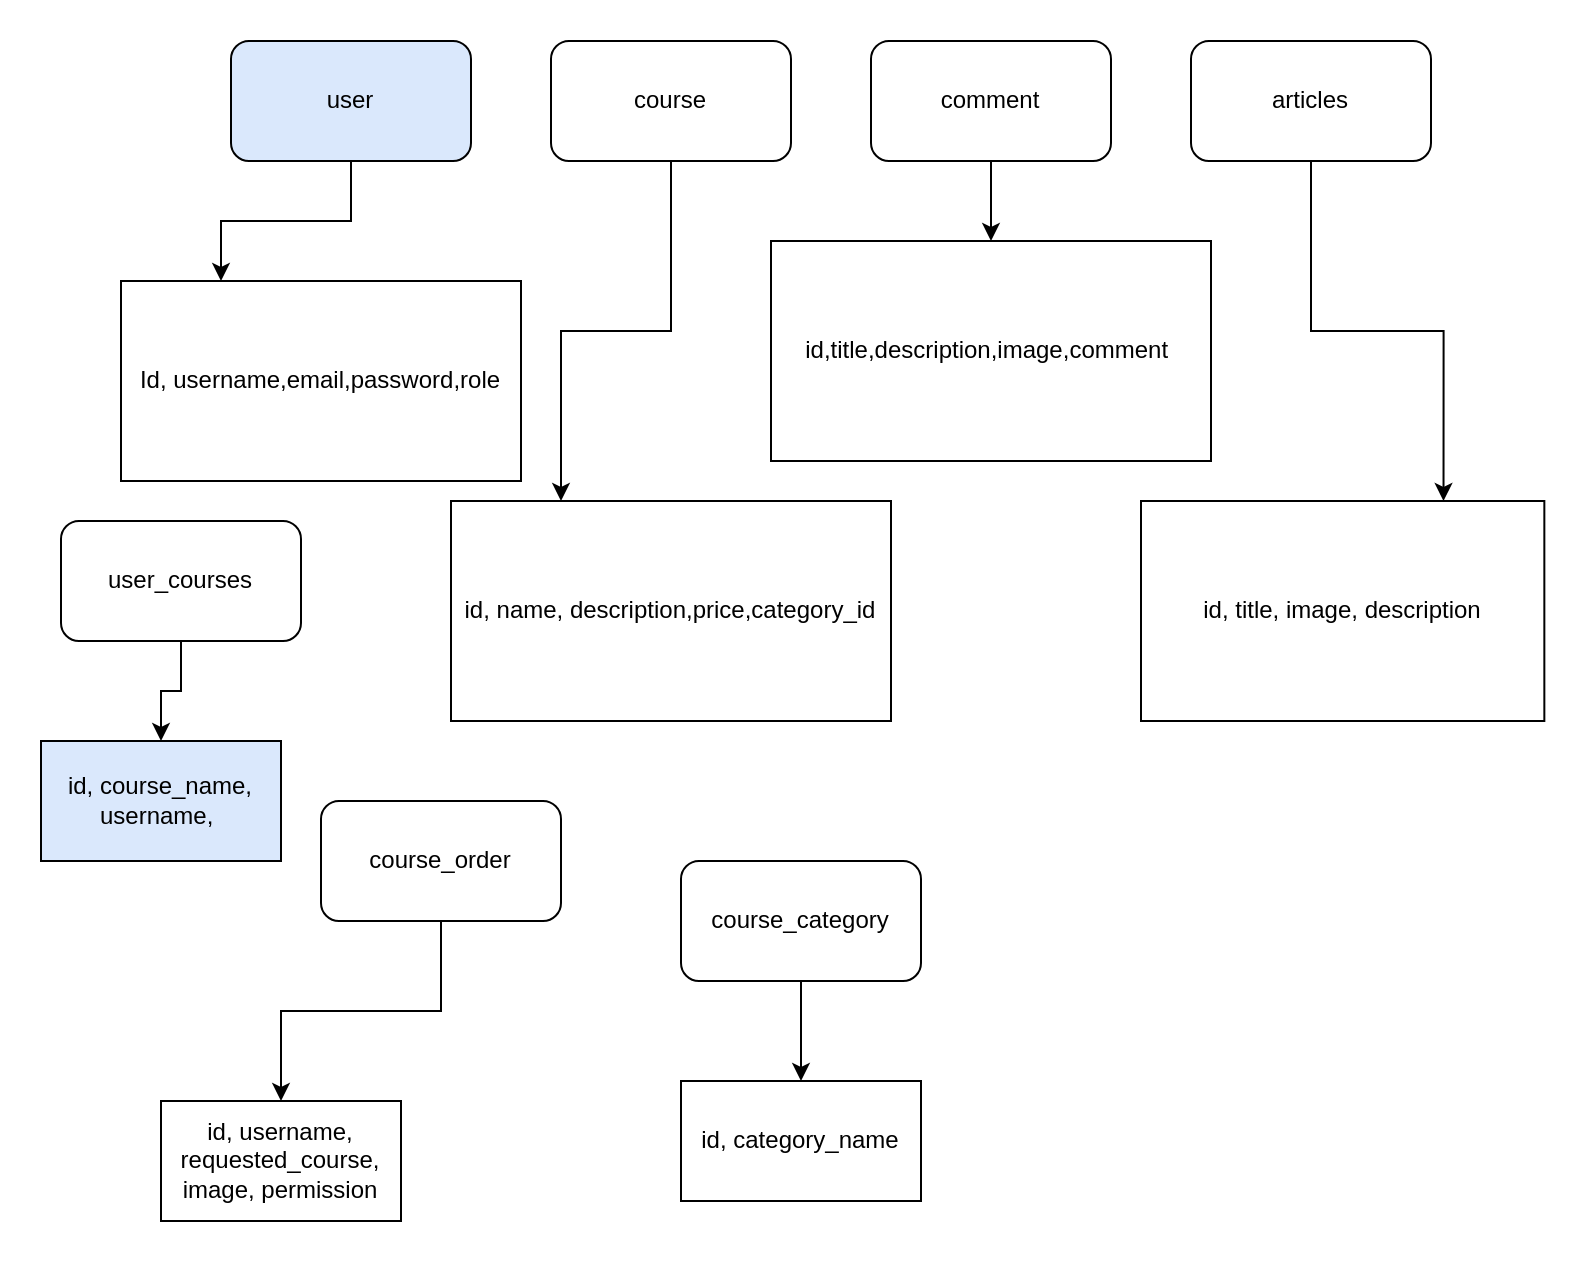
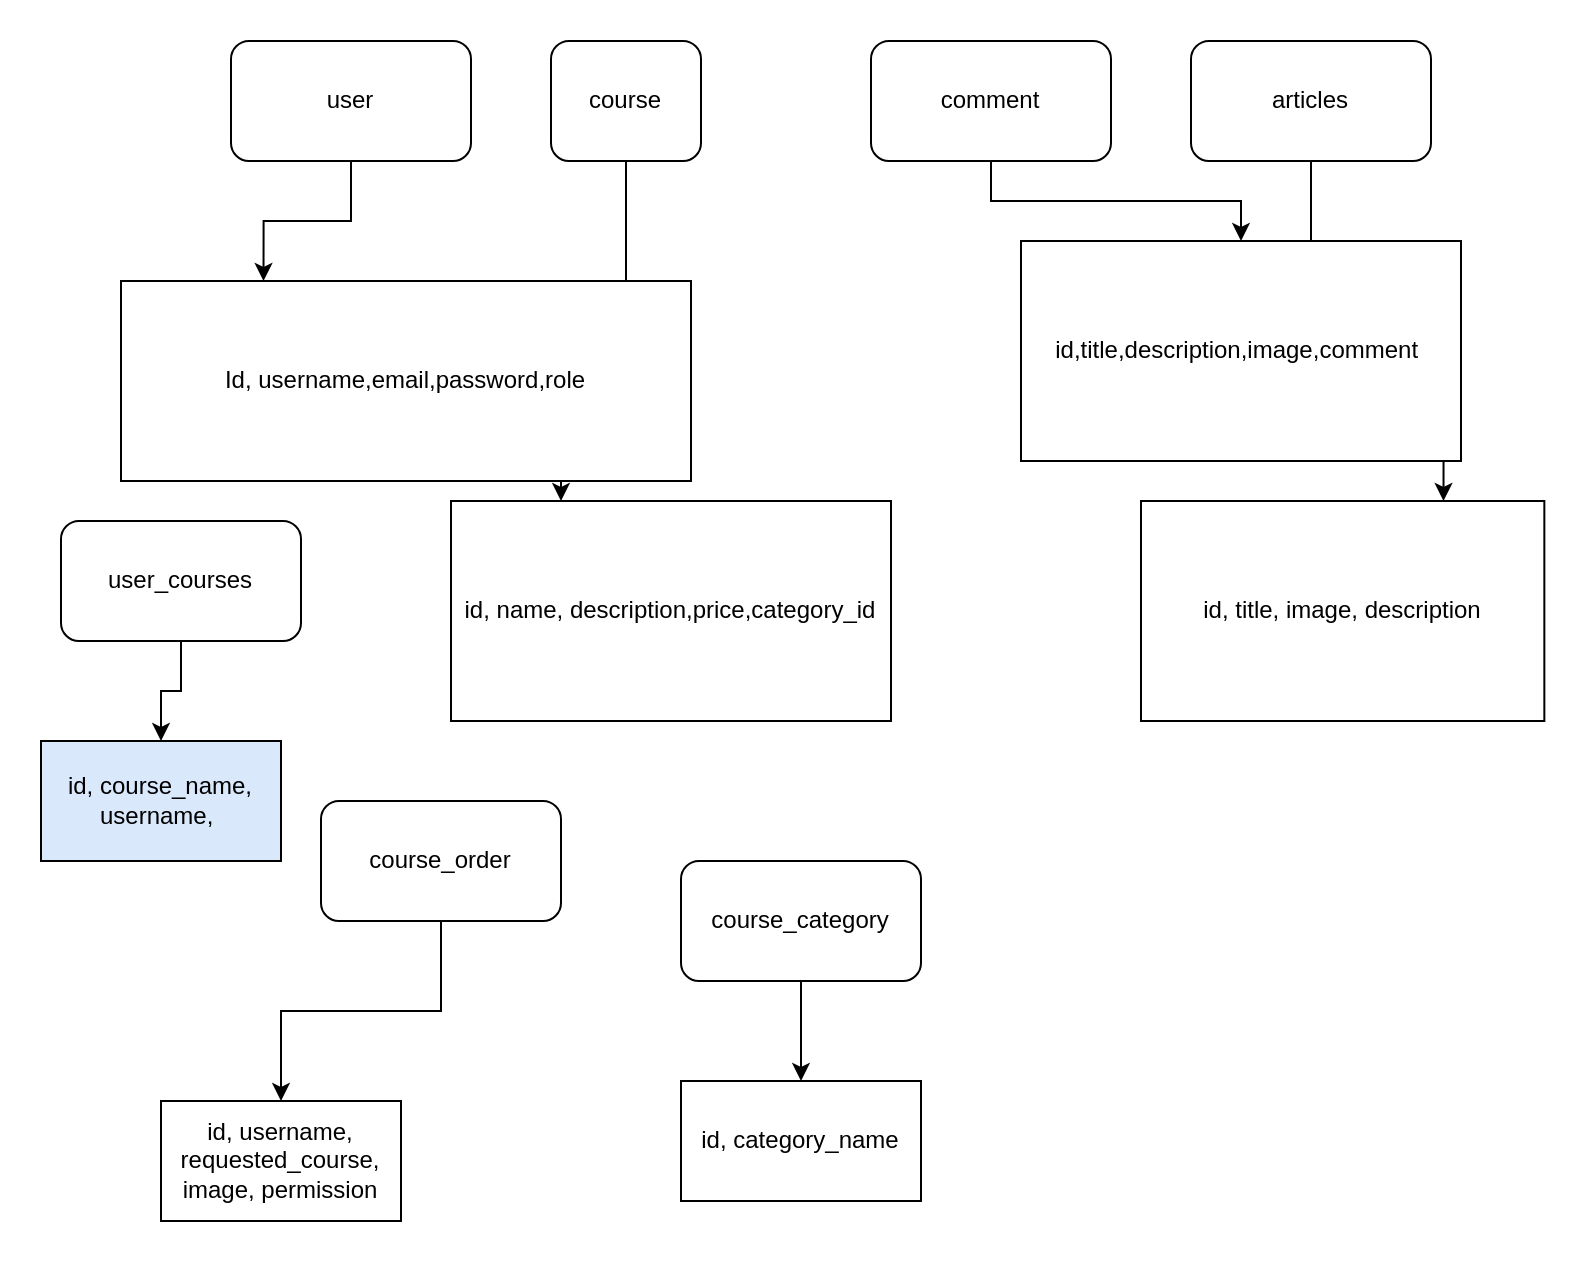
node "user": fillcolor #dae8fc -> #ffffff
node "course": size 240x120 -> 150x120
node "id,title,description,image,comment": moved (991, 351) -> (1241, 351)
node "Id, username,email,password,role": size 400x200 -> 570x200
